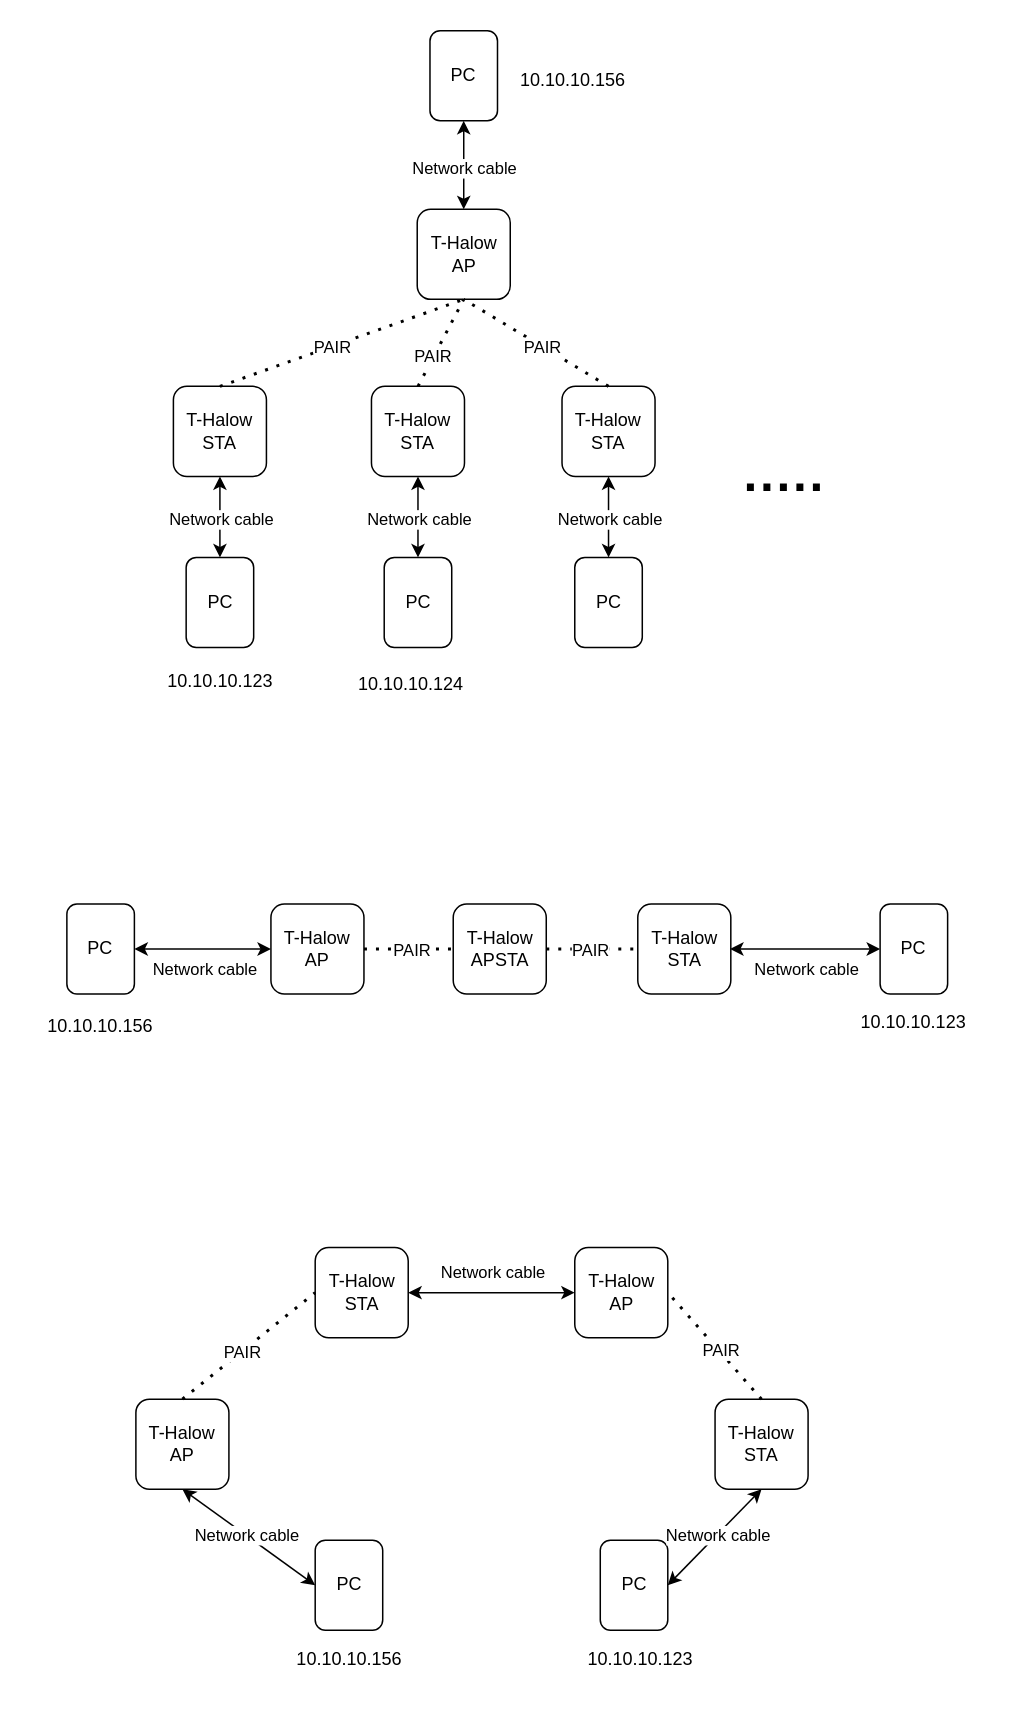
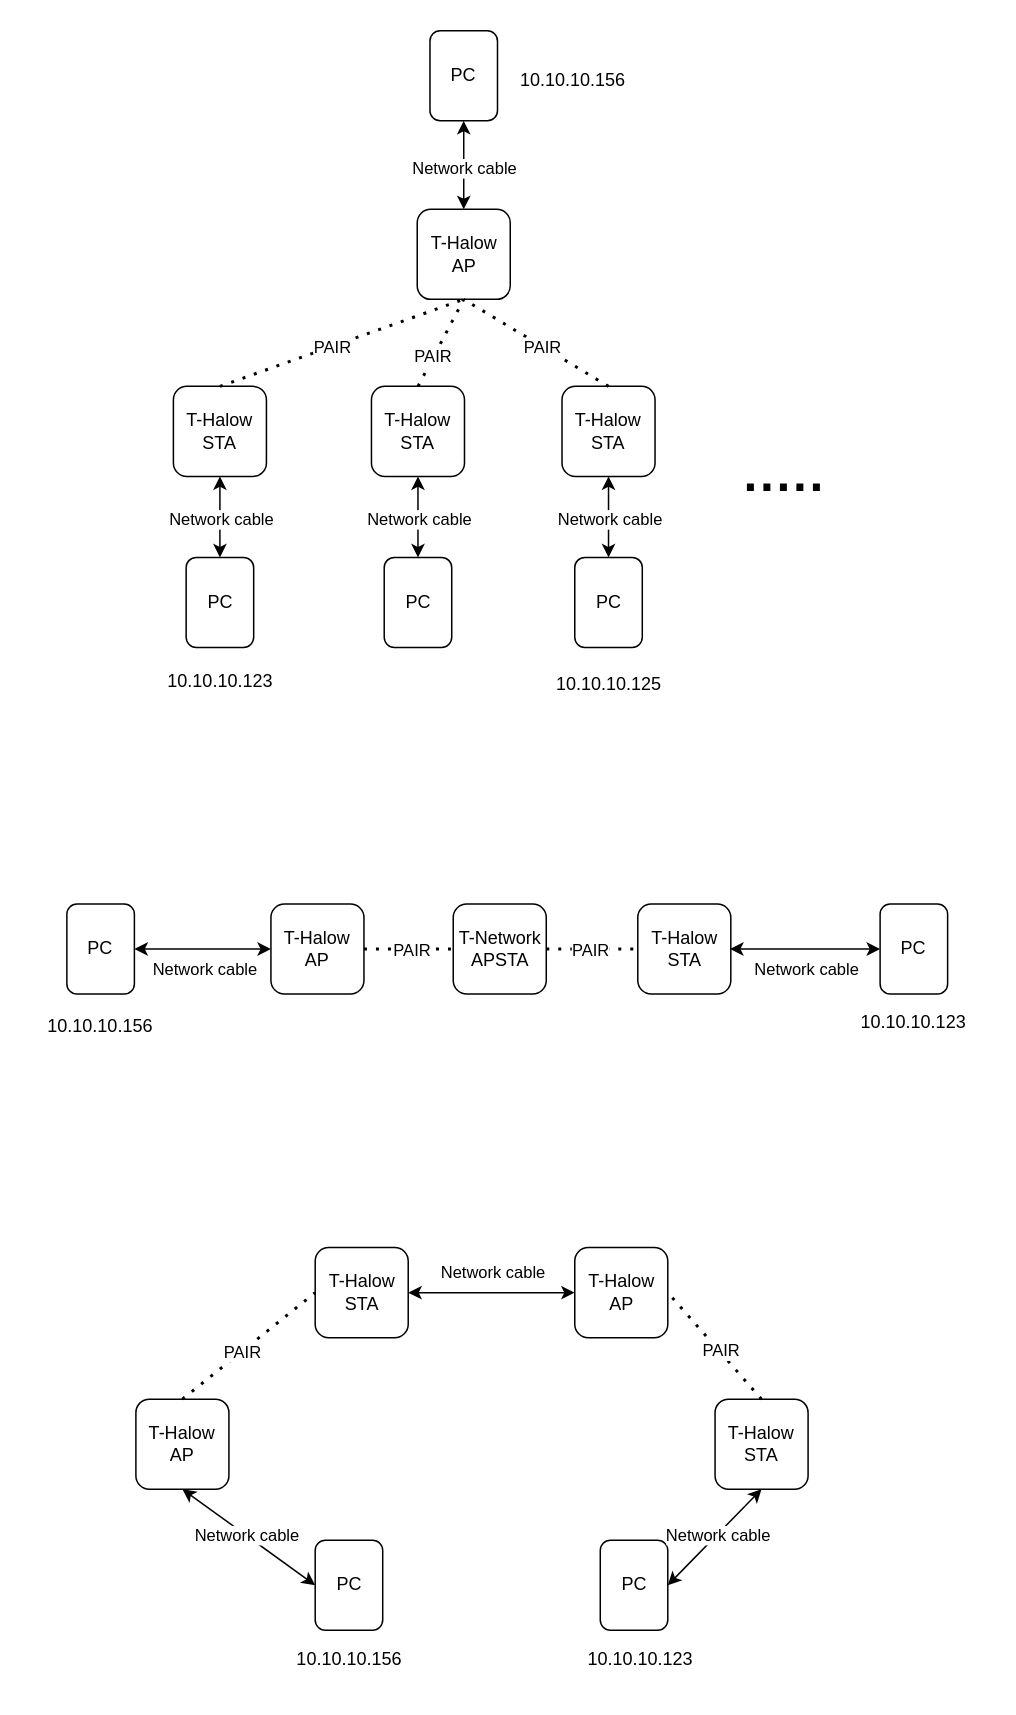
node "10.10.10.124": removed
node "10.10.10.125": added
node "T-Halow APSTA": label "T-Halow APSTA" -> "T-Network APSTA"
